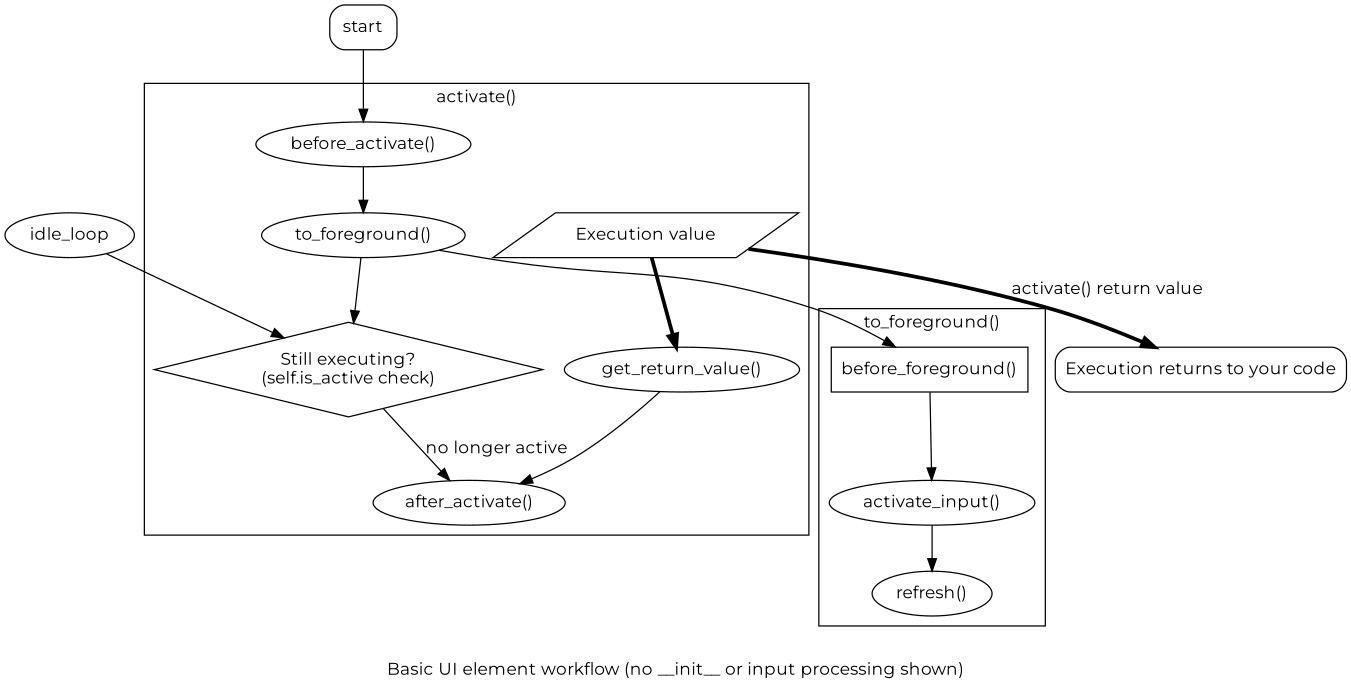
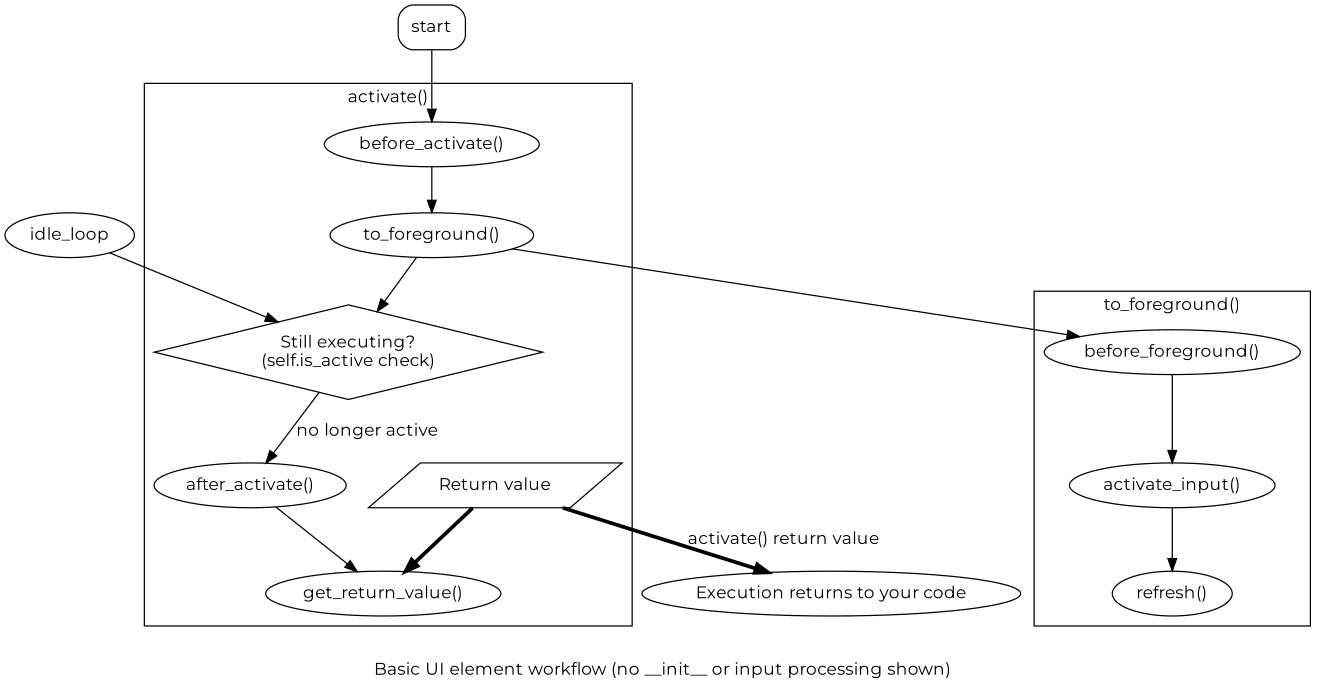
node "Execution value": label "Execution value" -> "Return value"
node "before_foreground()": shape box -> ellipse
node "Execution returns to your code": shape box -> ellipse
edge "get_return_value()" -> "after_activate()": reversed
